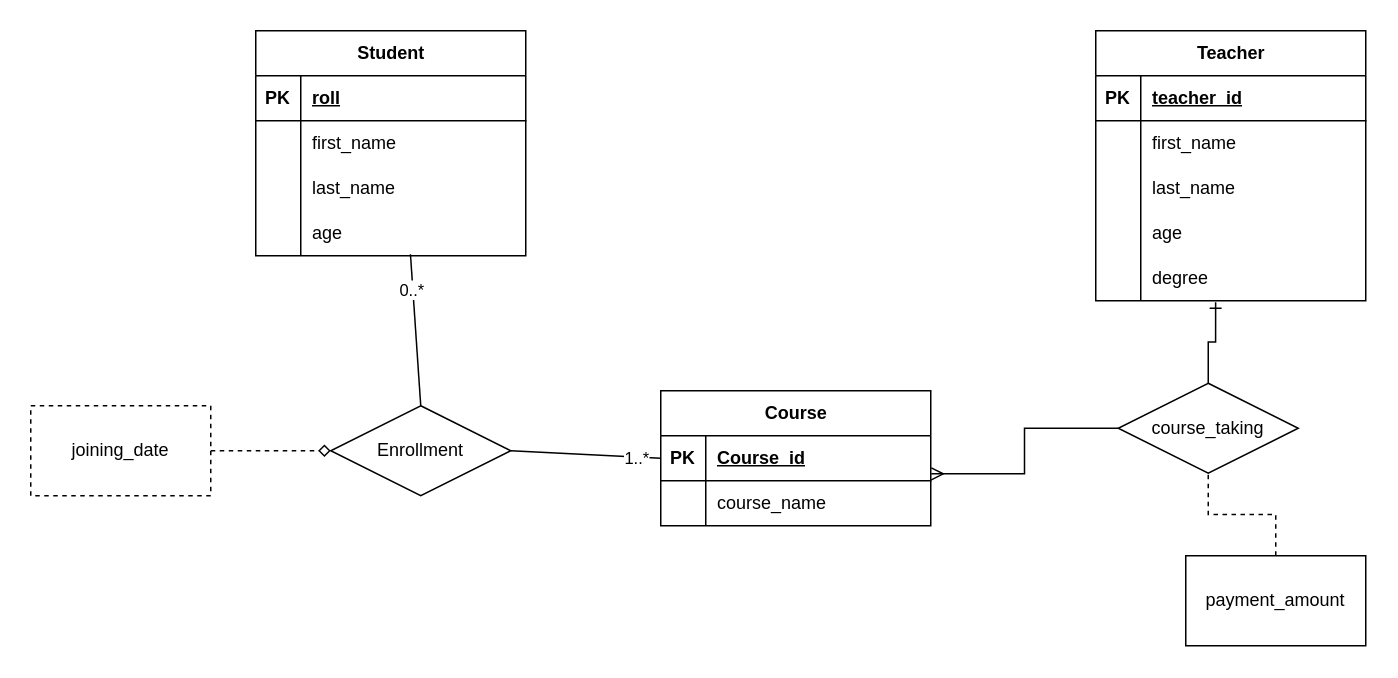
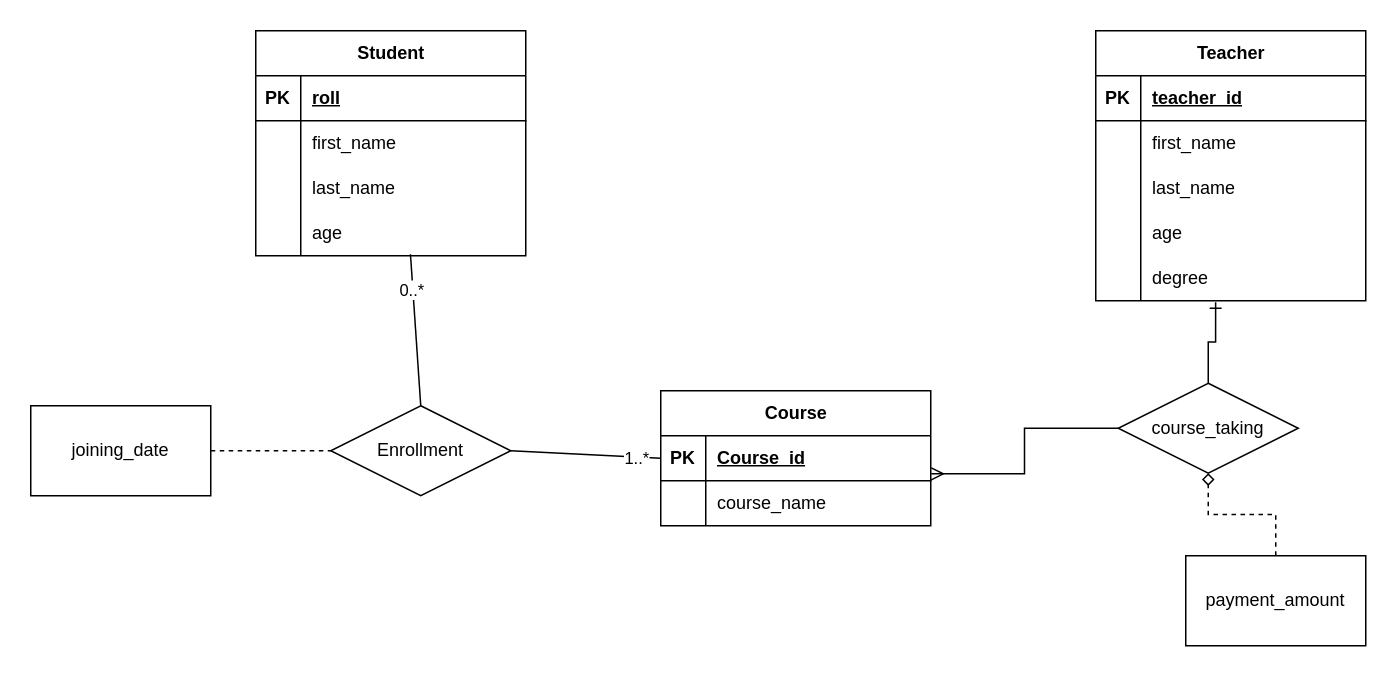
node "joining_date": style dashed -> solid
edge "joining_date" -> "Enrollment": arrowhead diamond -> none
edge "course_taking" -- "payment_amount": arrowhead none -> diamond
